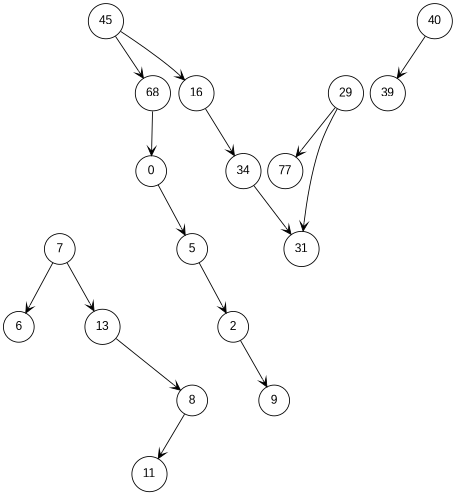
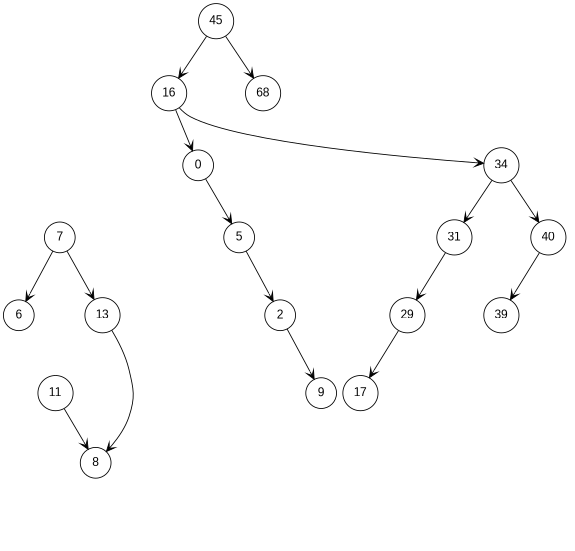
edge "68" -> "0": now "16" -> "0"
edge "29" -> "31": reversed
node "77": label "77" -> "17"
edge "34" -> "40": added
edge "8" -> "11": reversed
